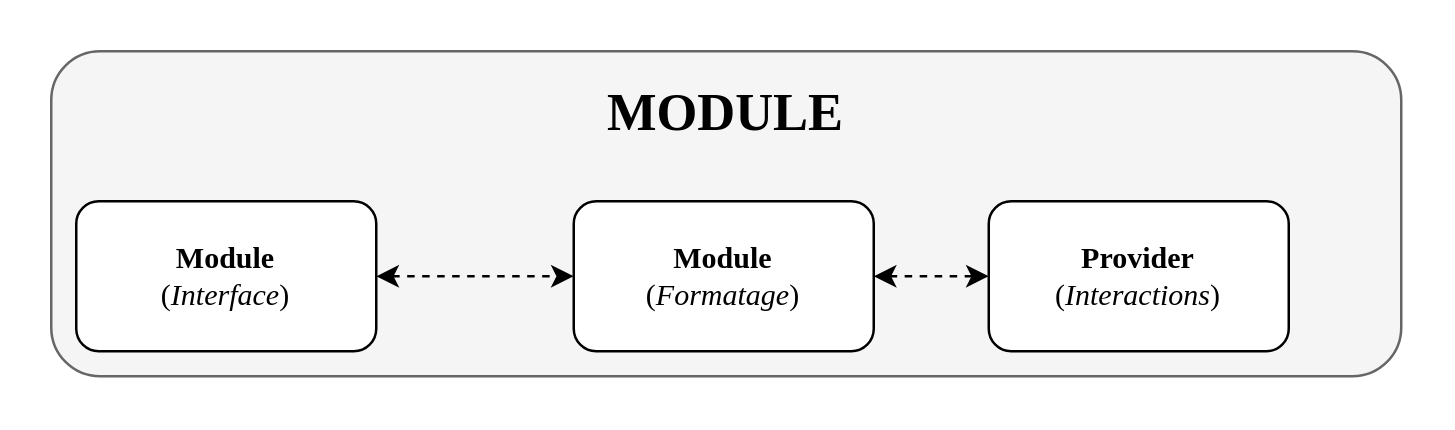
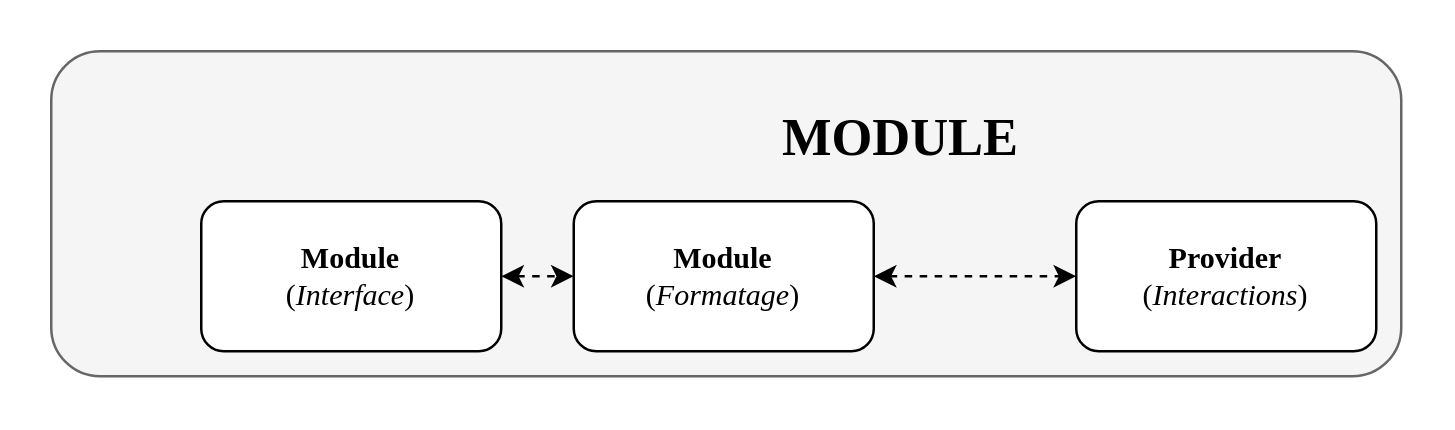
node "MODULE": moved (726, 114) -> (901, 139)
node "Module (Interface)": moved (226, 276) -> (351, 276)
node "Provider (Interactions)": moved (1139, 276) -> (1226, 276)
